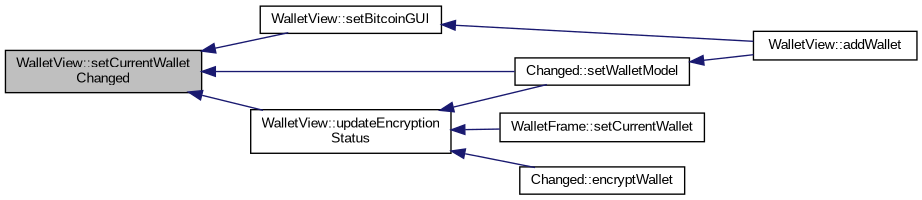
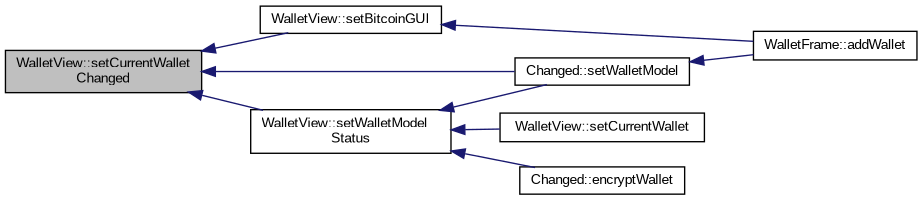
node "WalletView::addWallet": label "WalletView::addWallet" -> "WalletFrame::addWallet"
node "WalletFrame::setCurrentWallet": label "WalletFrame::setCurrentWallet" -> "WalletView::setCurrentWallet"
node "WalletView::updateEncryption Status": label "WalletView::updateEncryption Status" -> "WalletView::setWalletModel Status"
